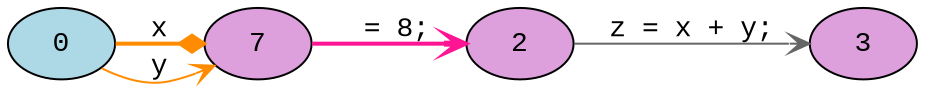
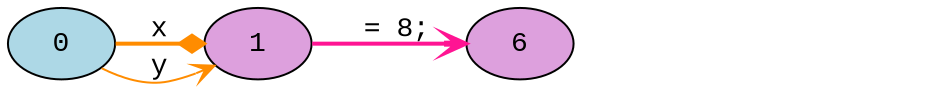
node "7": label "7" -> "1"
node "2": label "2" -> "6"
node "3": removed
